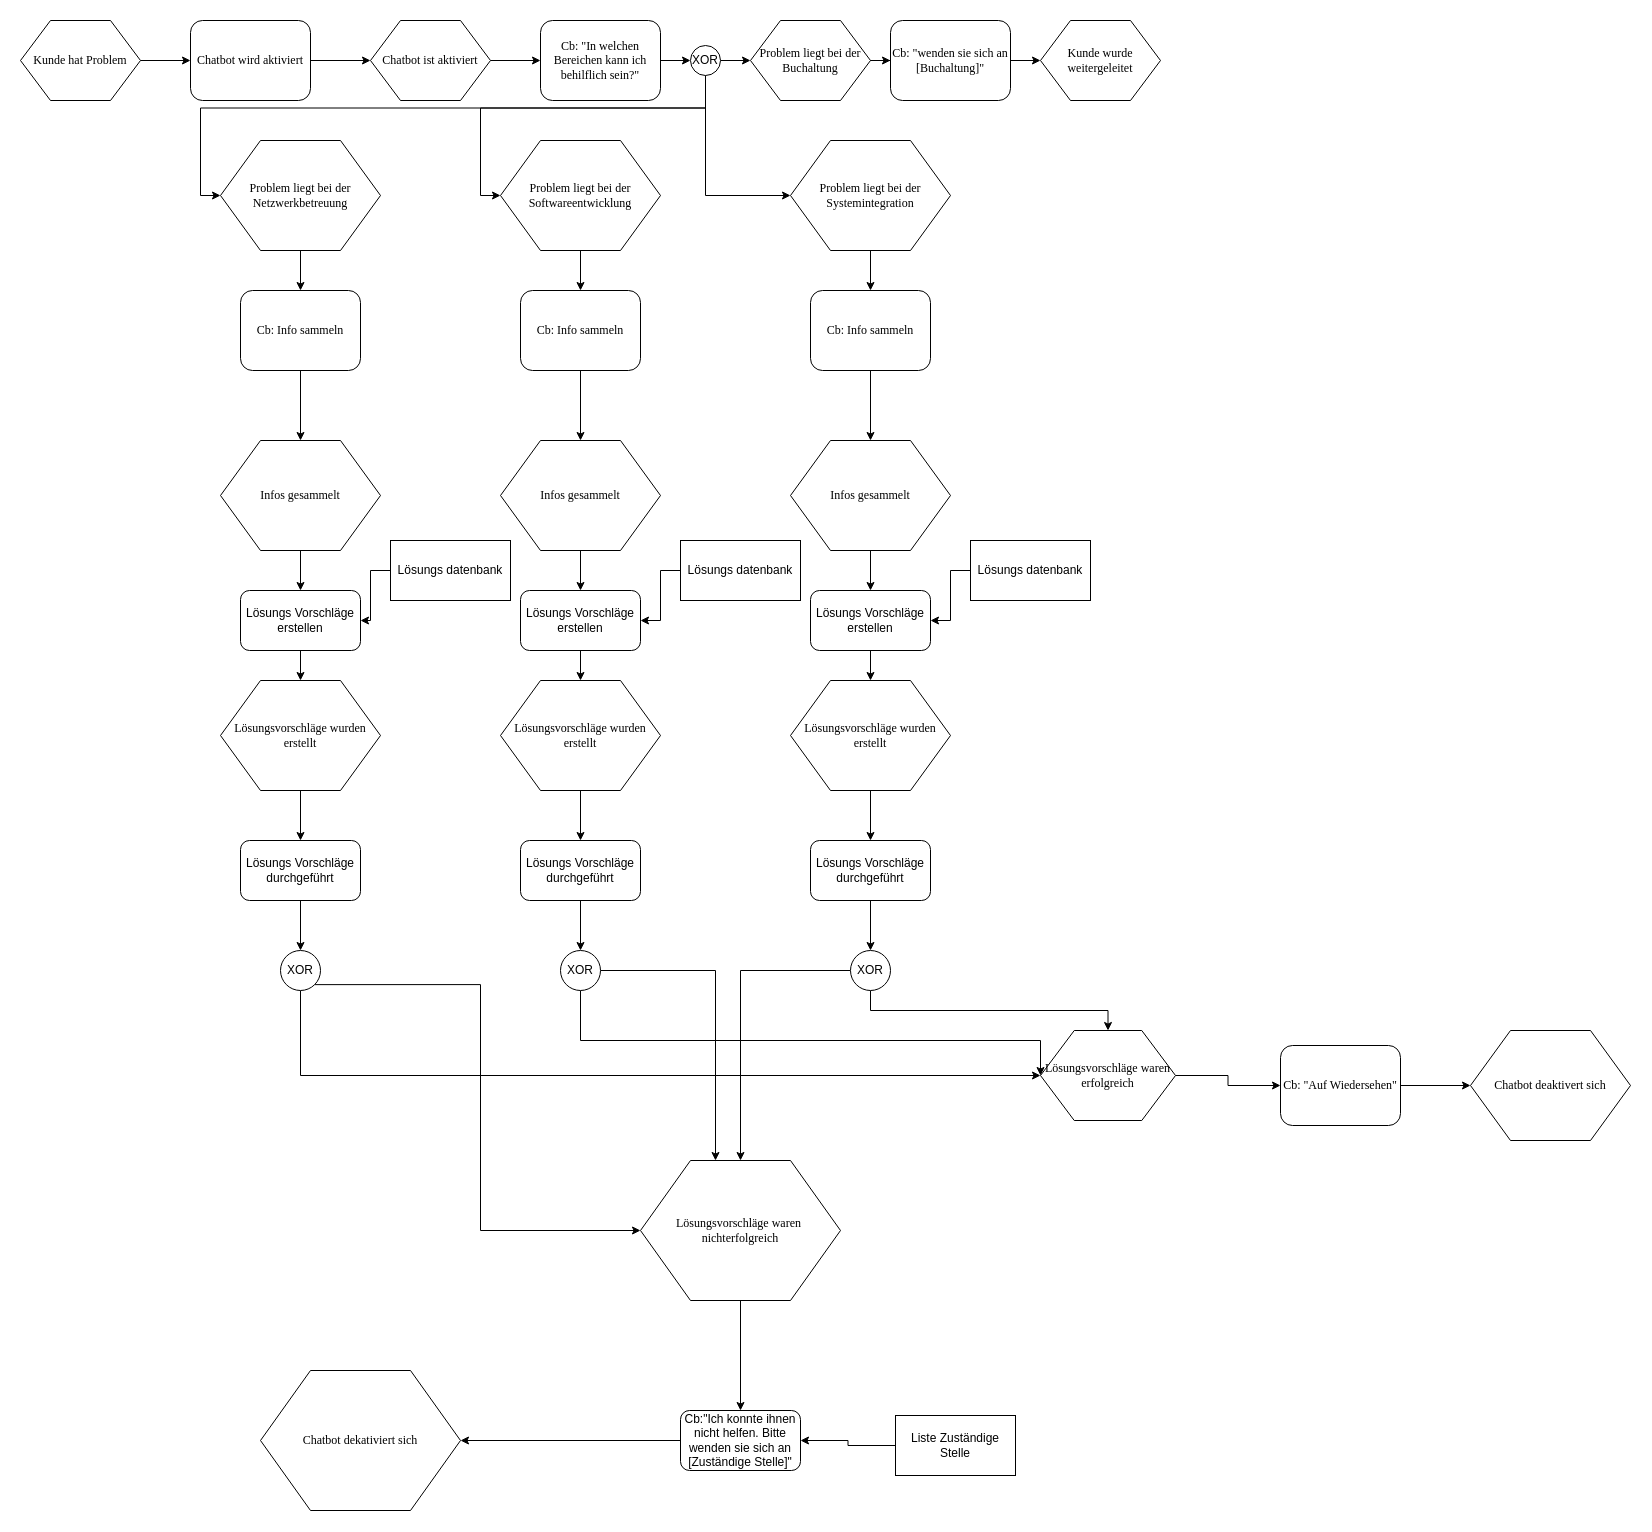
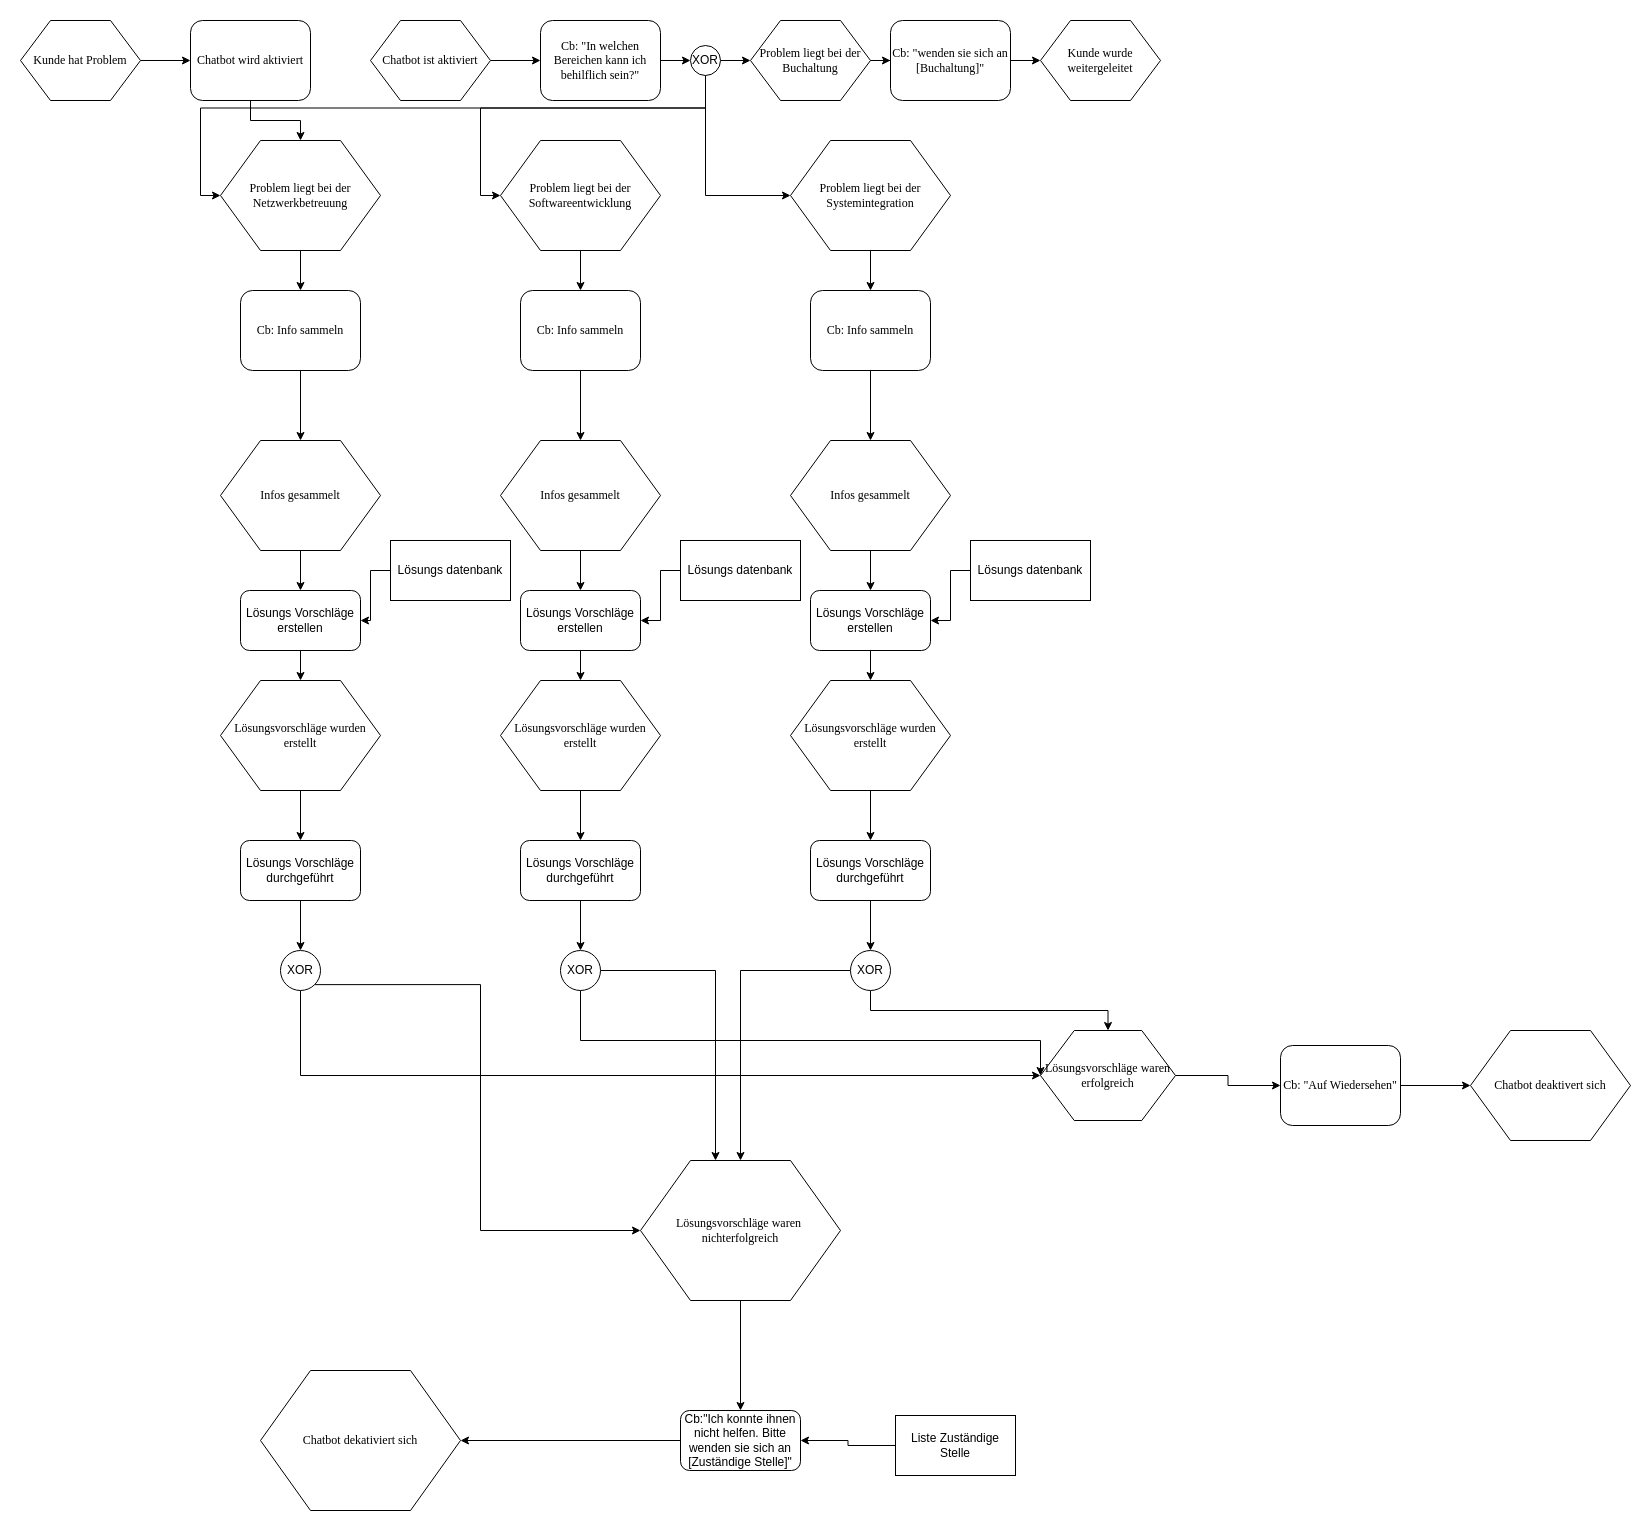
edge "Chatbot wird aktiviert" -> "Chatbot ist aktiviert": now "Chatbot wird aktiviert" -> "Problem liegt bei der Netzwerkbetreuung"
